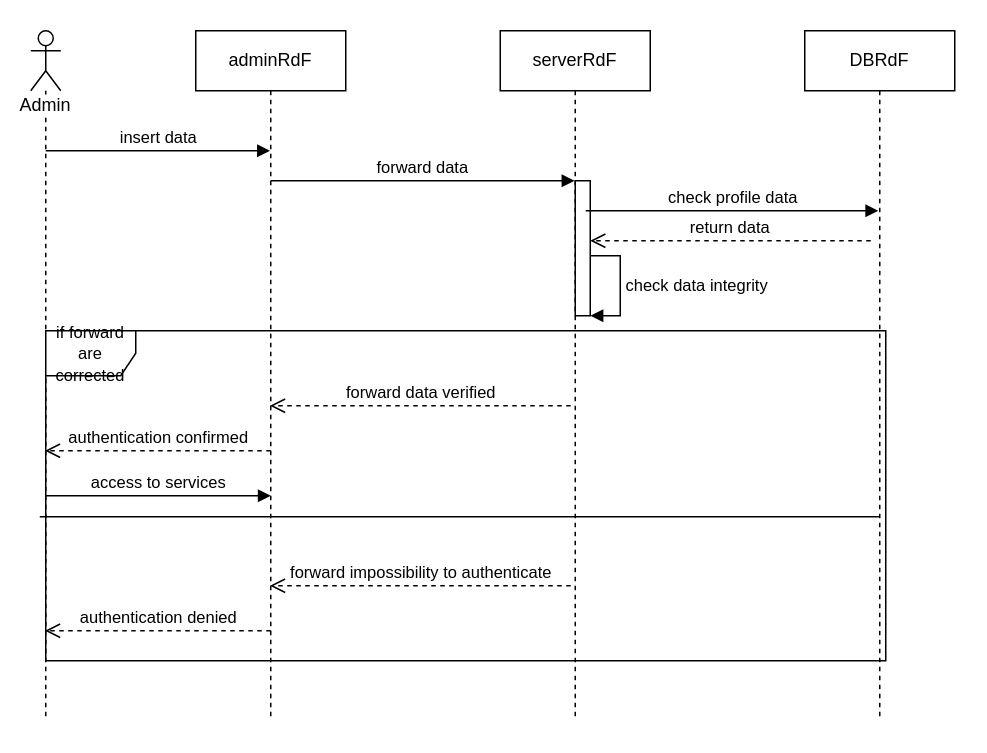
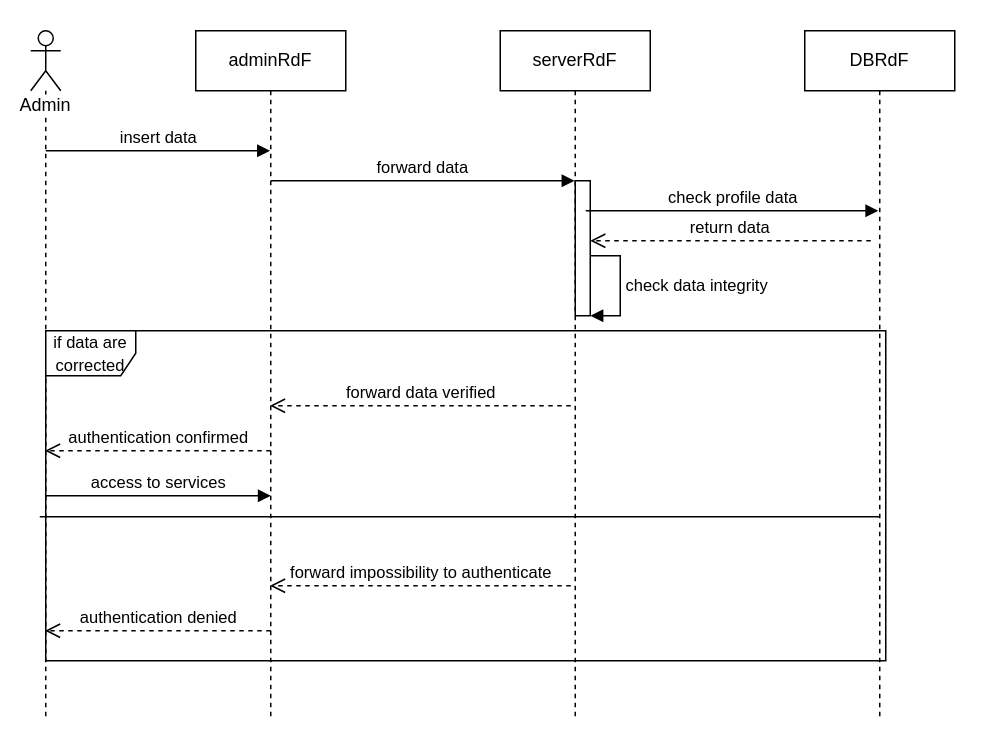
node "if forward are corrected": label "if forward are corrected" -> "if data are corrected"
